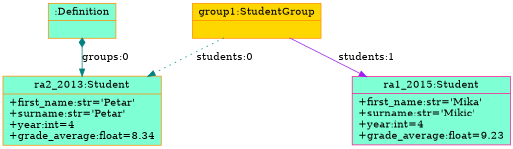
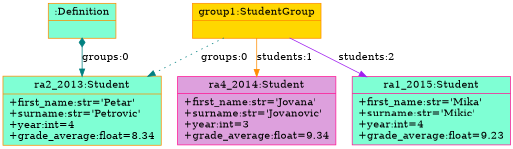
edge "group1:StudentGroup" -- "ra2_2013:Student": label "students:0" -> "groups:0"
edge "group1:StudentGroup" -- "ra1_2015:Student": label "students:1" -> "students:2"
node "ra4_2014:Student": added
node "ra2_2013:Student": text "+surname:str='Petar'" -> "+surname:str='Petrovic'"
